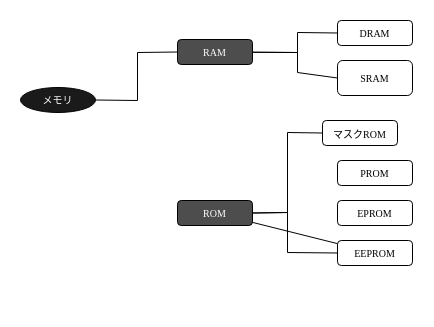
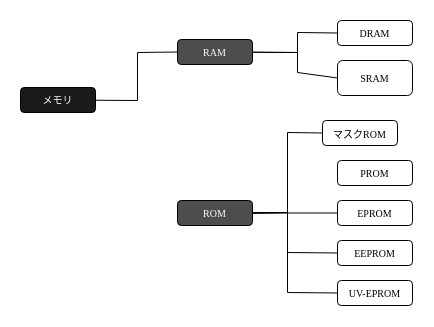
node "メモリ": shape ellipse -> rounded rectangle
edge "ROM" -- "EEPROM": now "ROM" -- "EPROM"
edge "ROM" -- "UV-EPROM": added
node "UV-EPROM": added
